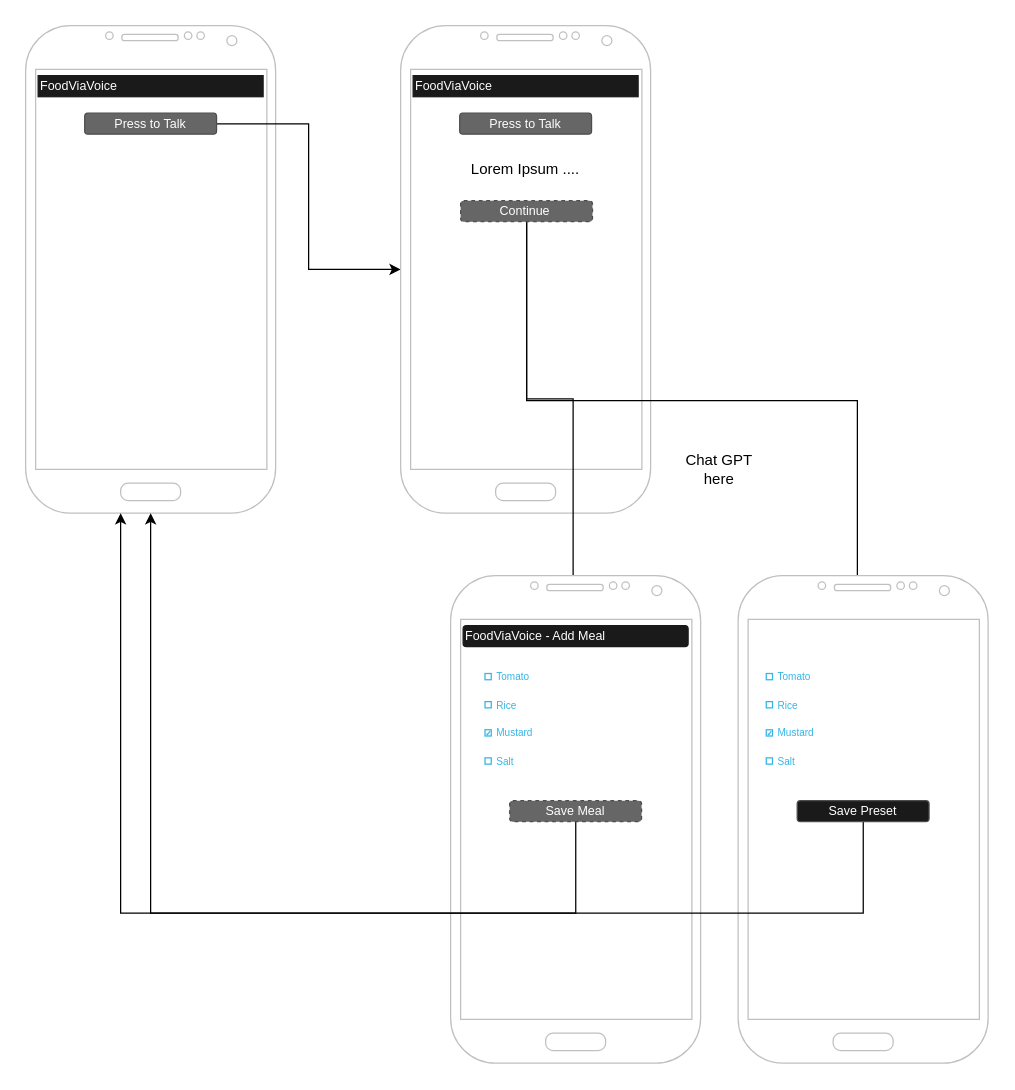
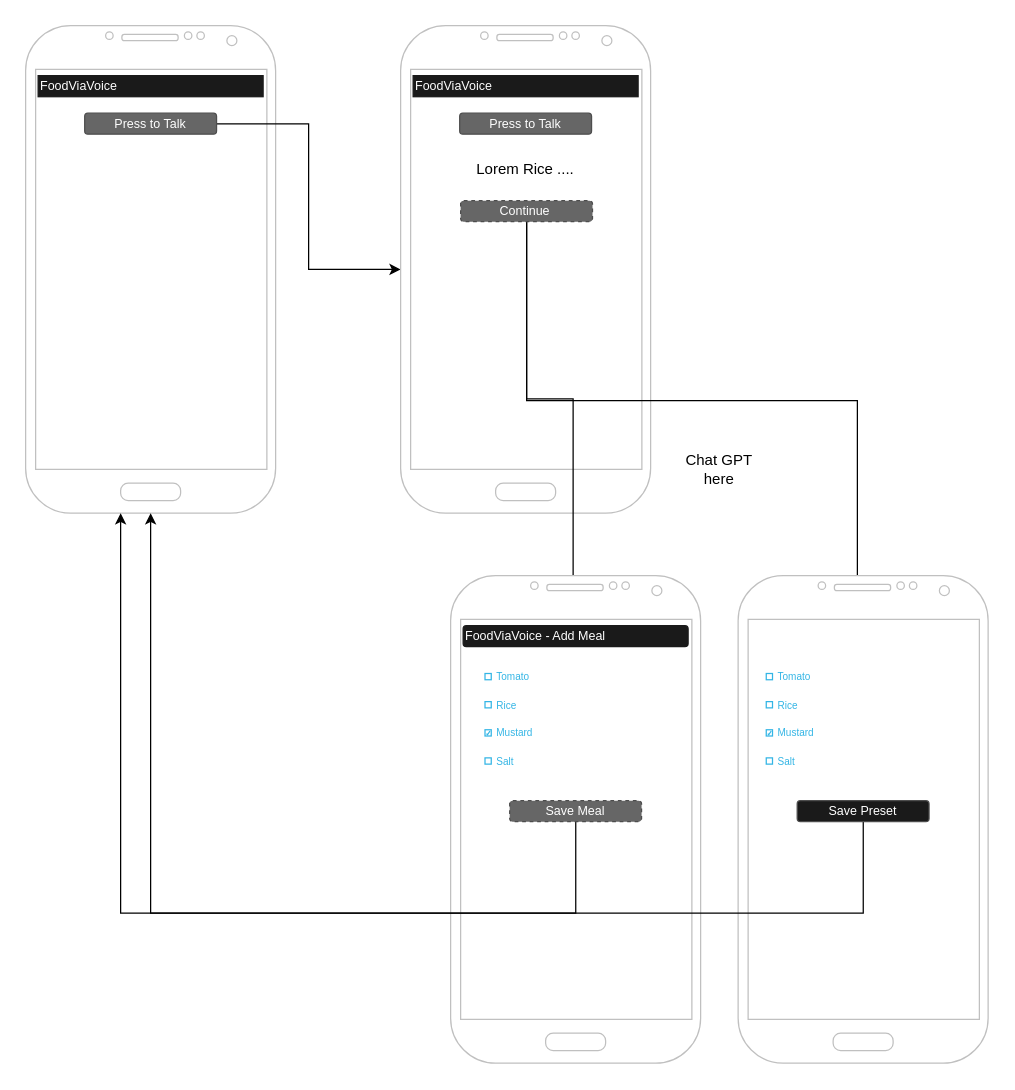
node "Lorem Ipsum ....": label "Lorem Ipsum ...." -> "Lorem Rice ...."
